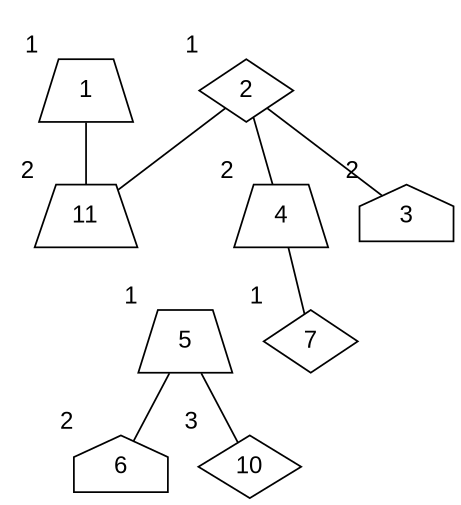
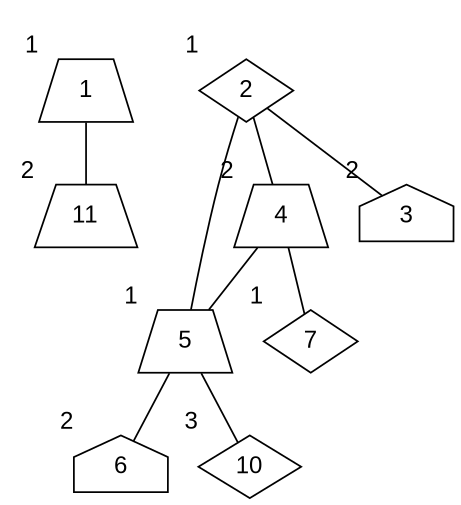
edge "2 1" -- "11 2": now "2 1" -- "5 1"
edge "4 2" -- "5 1": added
